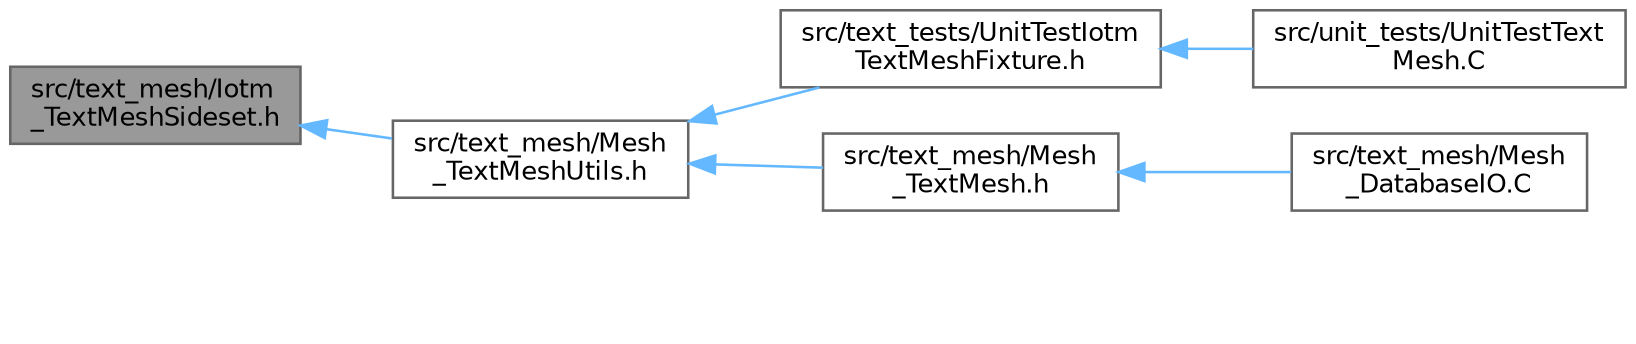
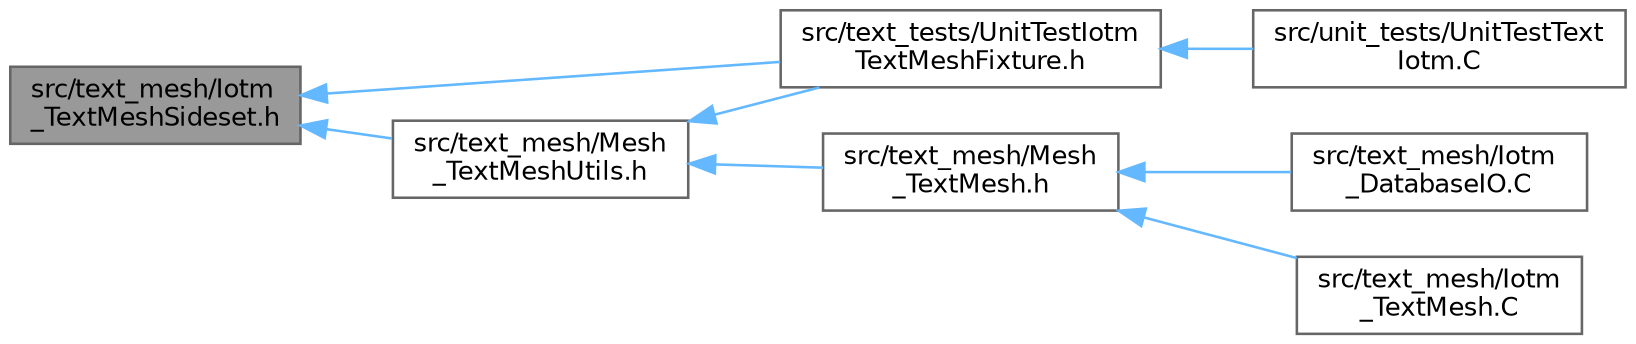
node "src/unit_tests/UnitTestText Mesh.C": label "src/unit_tests/UnitTestText Mesh.C" -> "src/unit_tests/UnitTestText Iotm.C"
edge "src/text_tests/UnitTestIotm TextMeshFixture.h" -> "src/text_mesh/Iotm _TextMeshSideset.h": added
node "src/text_mesh/Mesh _DatabaseIO.C": label "src/text_mesh/Mesh _DatabaseIO.C" -> "src/text_mesh/Iotm _DatabaseIO.C"
node "src/text_mesh/Iotm _TextMesh.C": added
